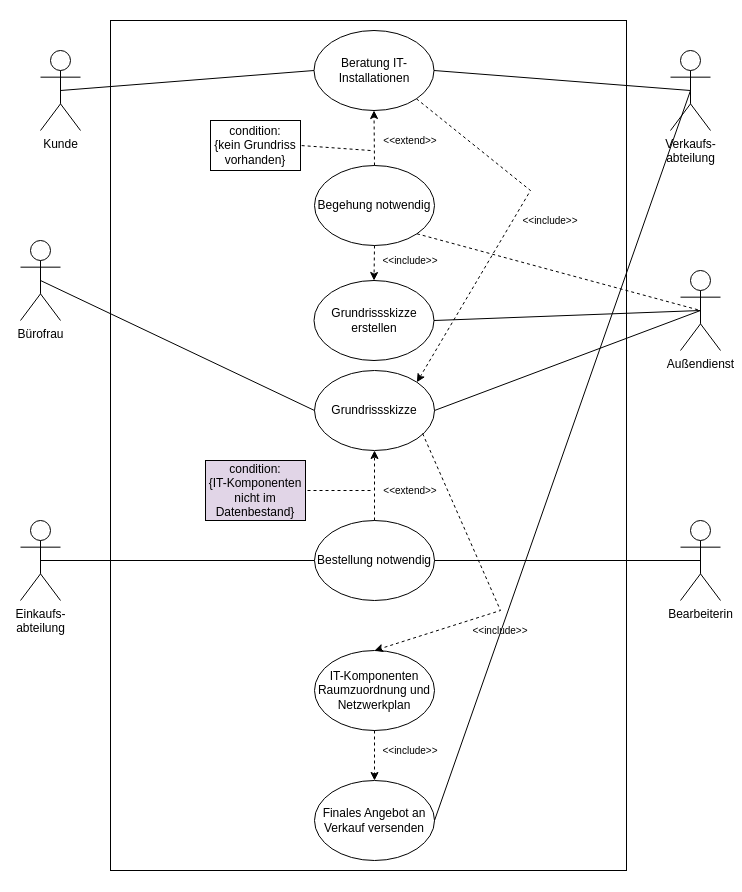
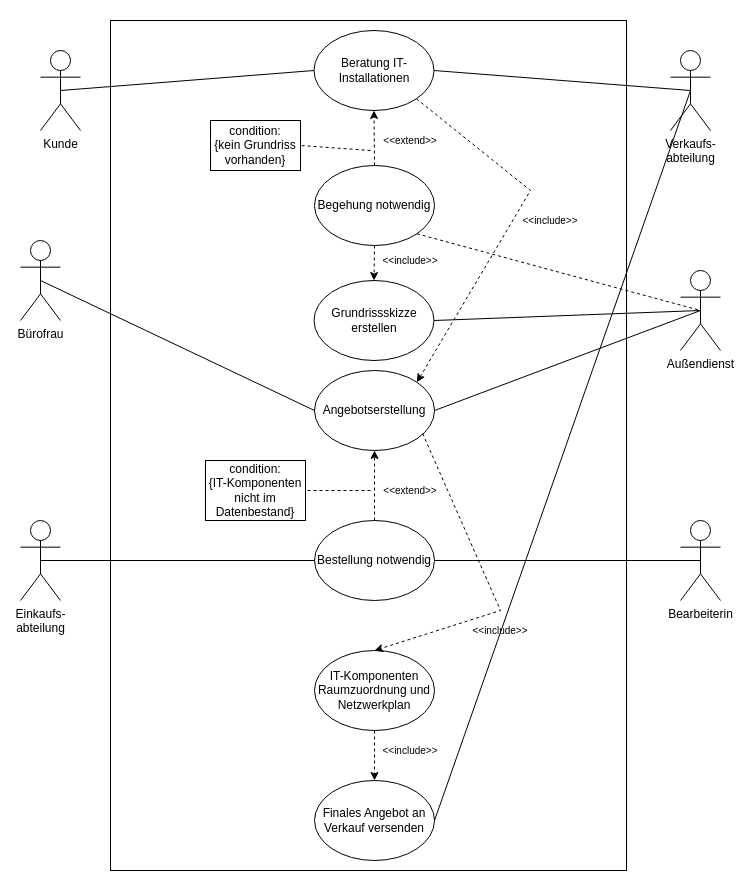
node "Grundrissskizze": label "Grundrissskizze" -> "Angebotserstellung"
node "condition: {IT-Komponenten nicht im Datenbestand}": fillcolor #e1d5e7 -> #ffffff
